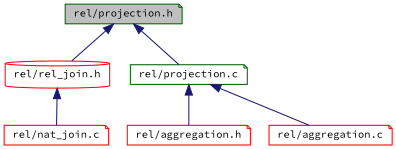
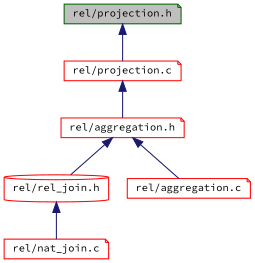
edge "rel/rel_join.h" -> "rel/projection.h": now "rel/rel_join.h" -> "rel/aggregation.h"
node "rel/projection.c": color darkgreen -> red
edge "rel/aggregation.c" -> "rel/projection.c": now "rel/aggregation.c" -> "rel/aggregation.h"
